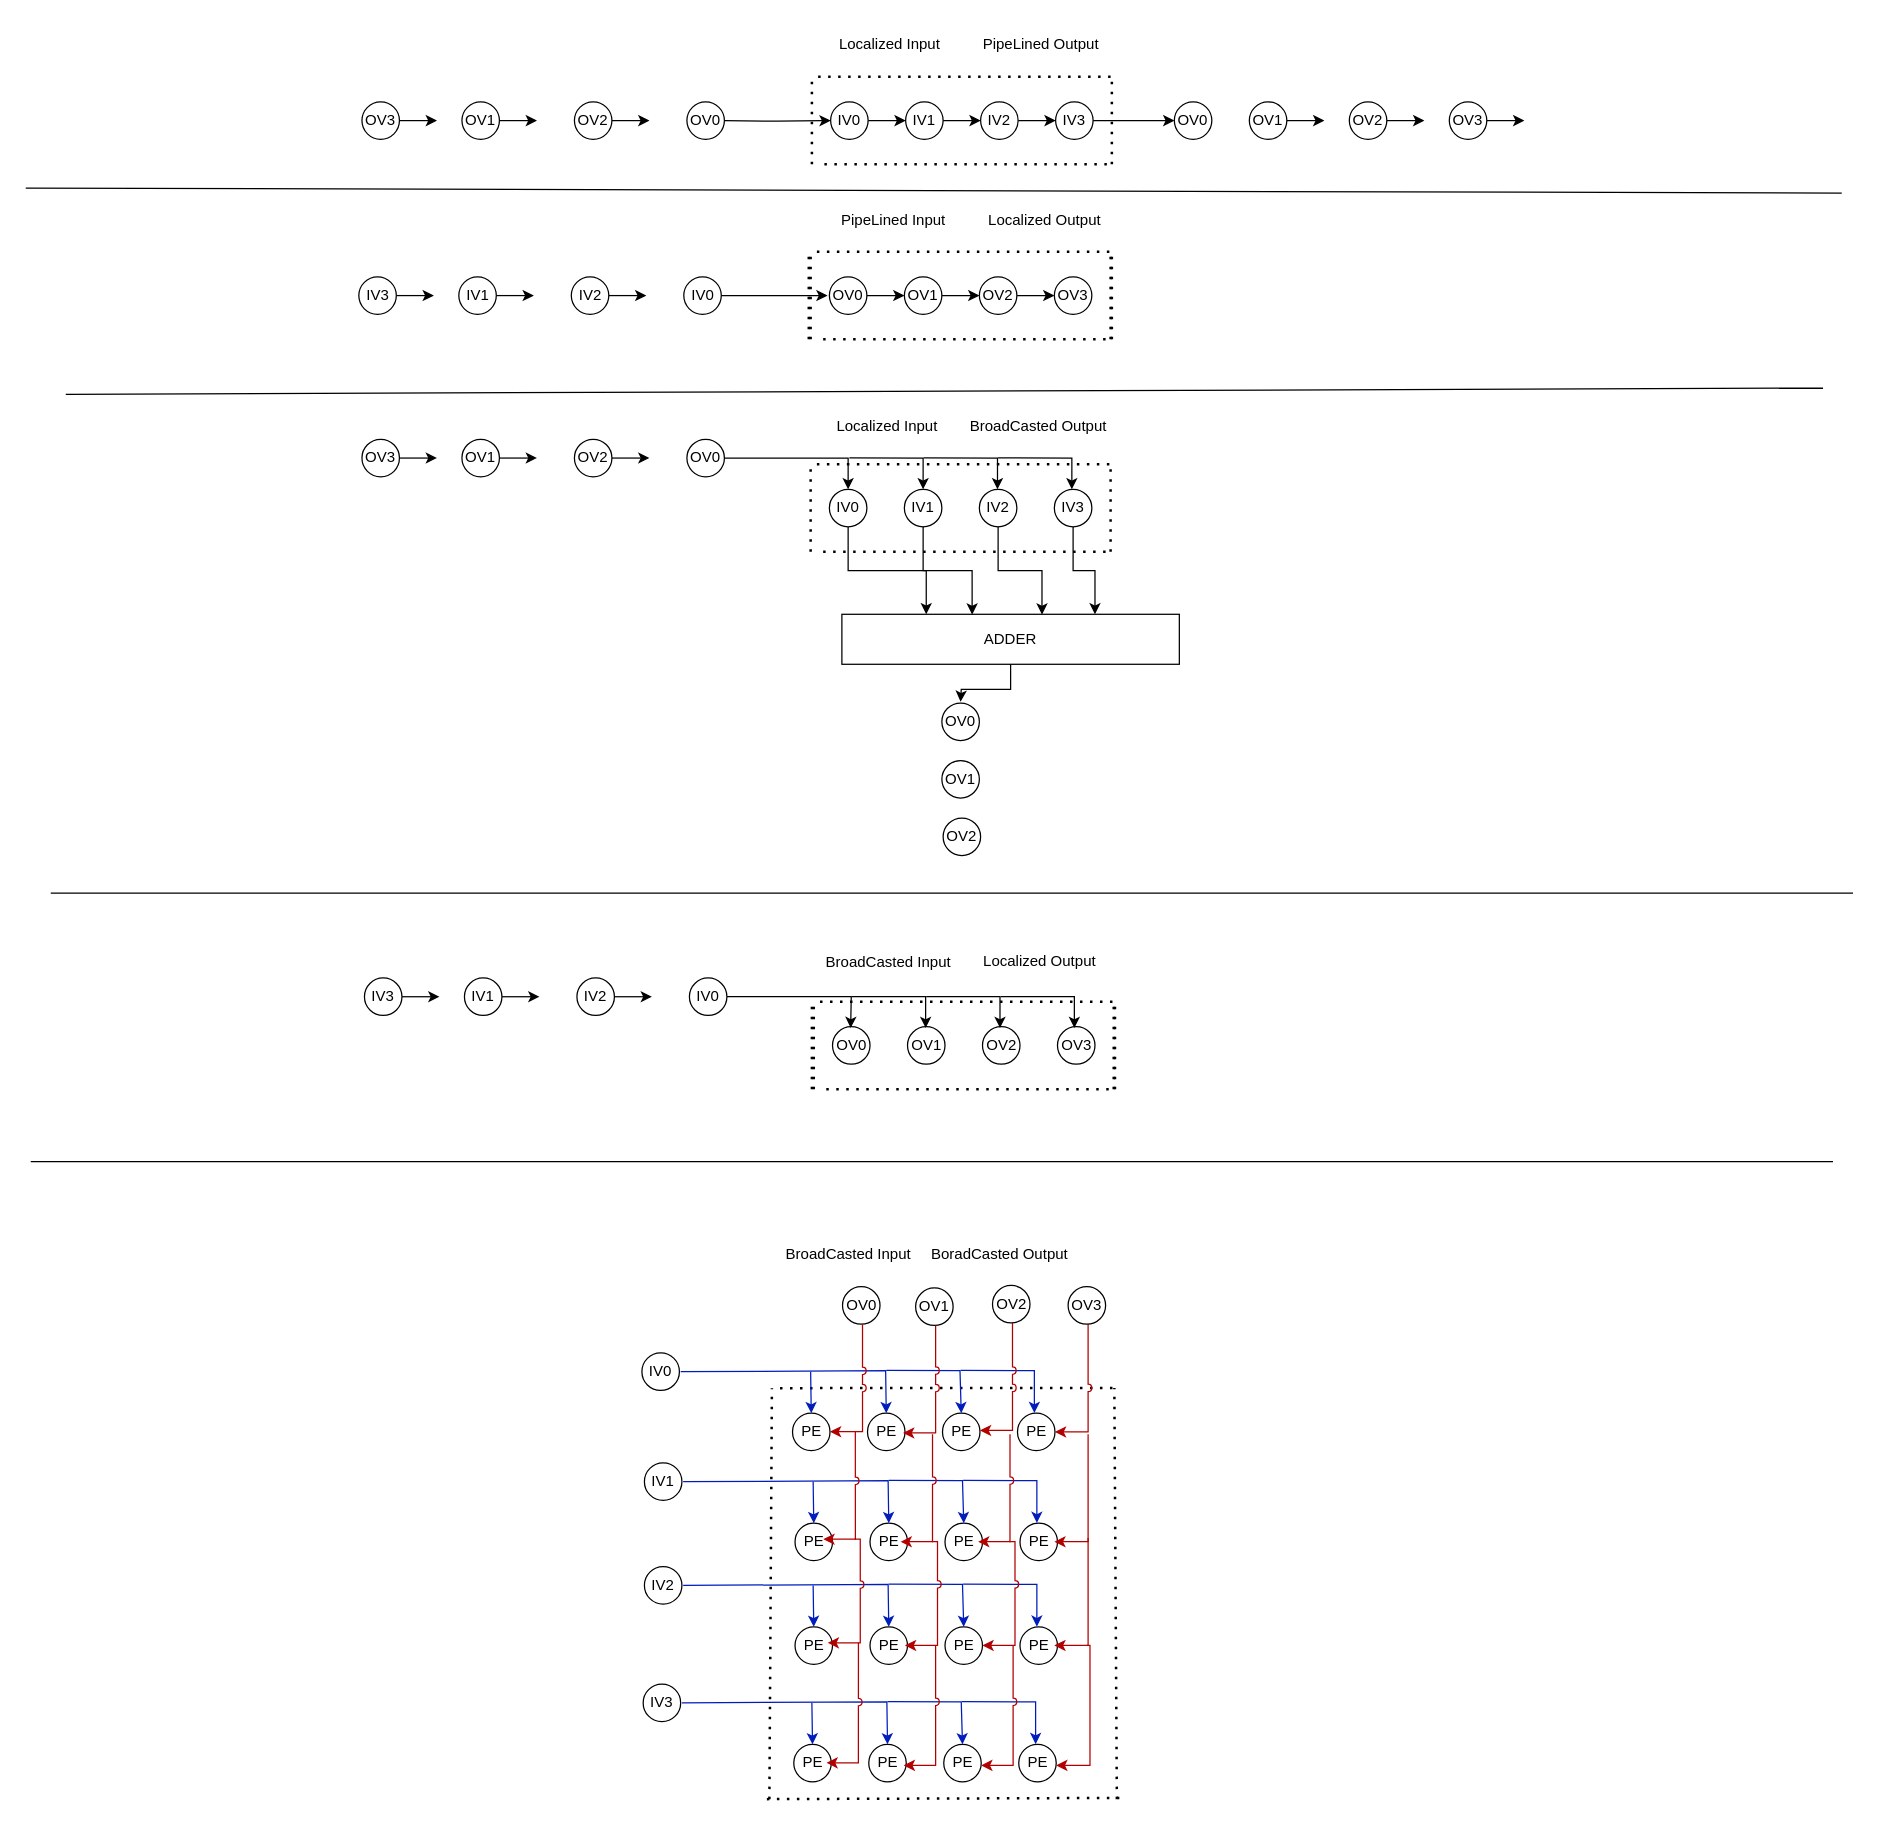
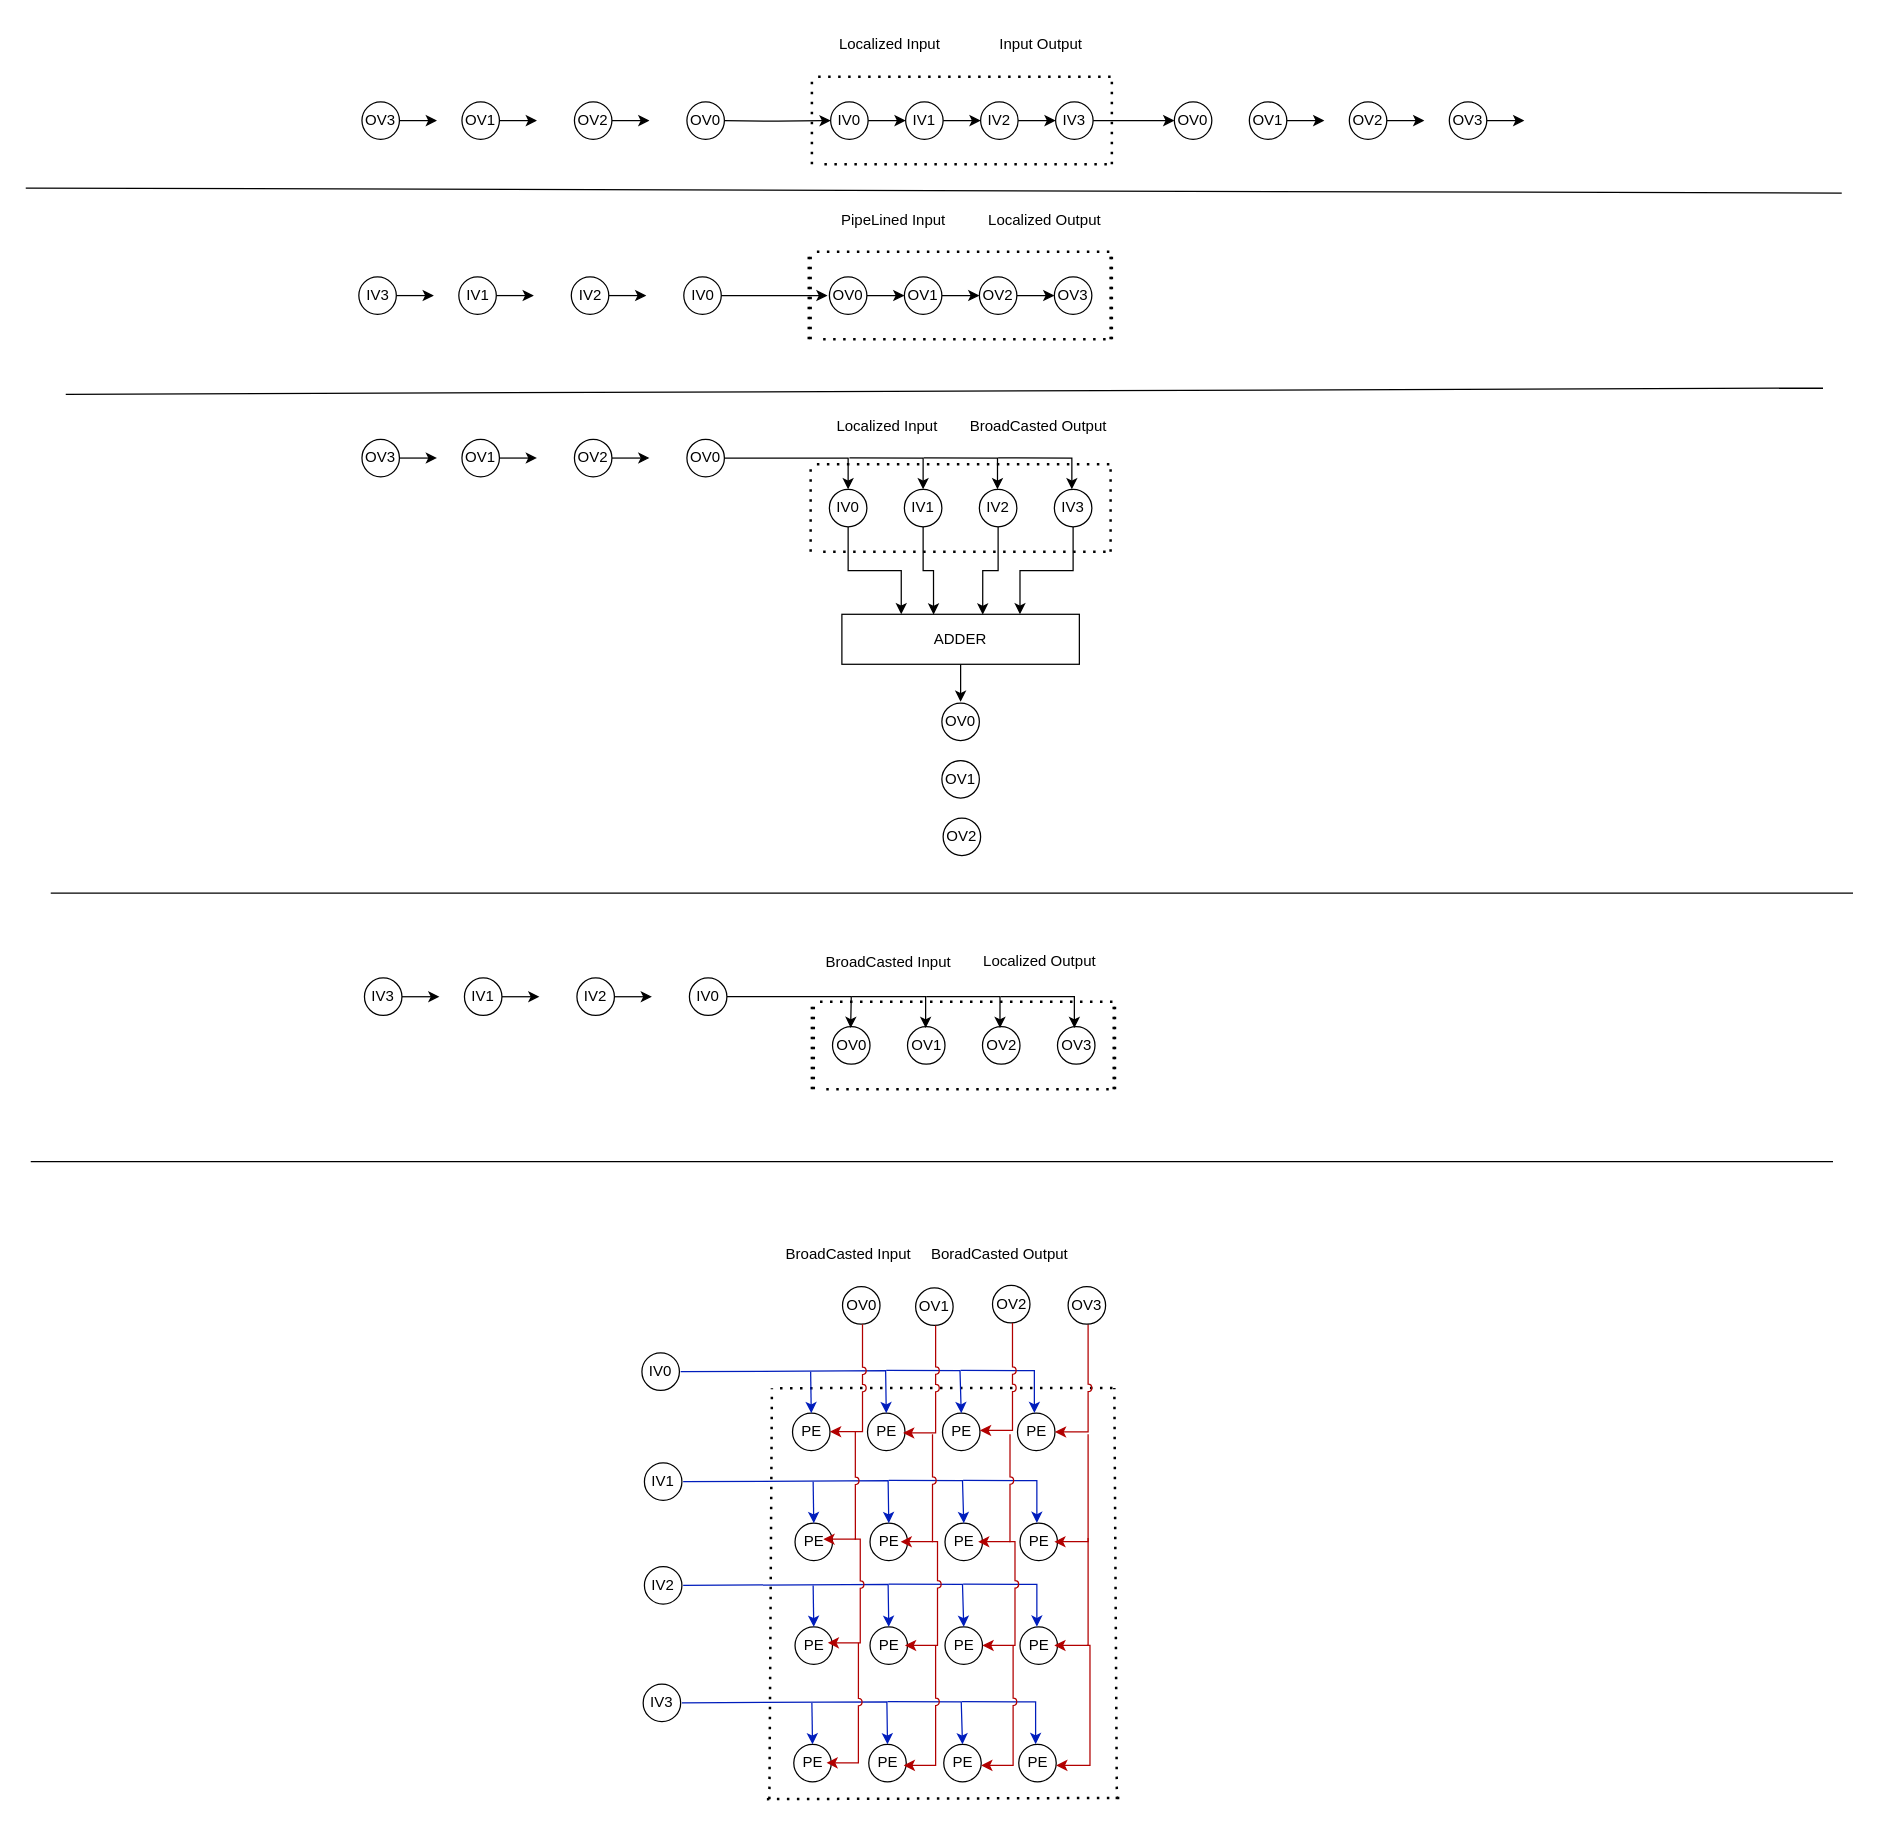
node "PipeLined Output": label "PipeLined Output" -> "Input Output"
node "ADDER": size 338x50 -> 238x50
